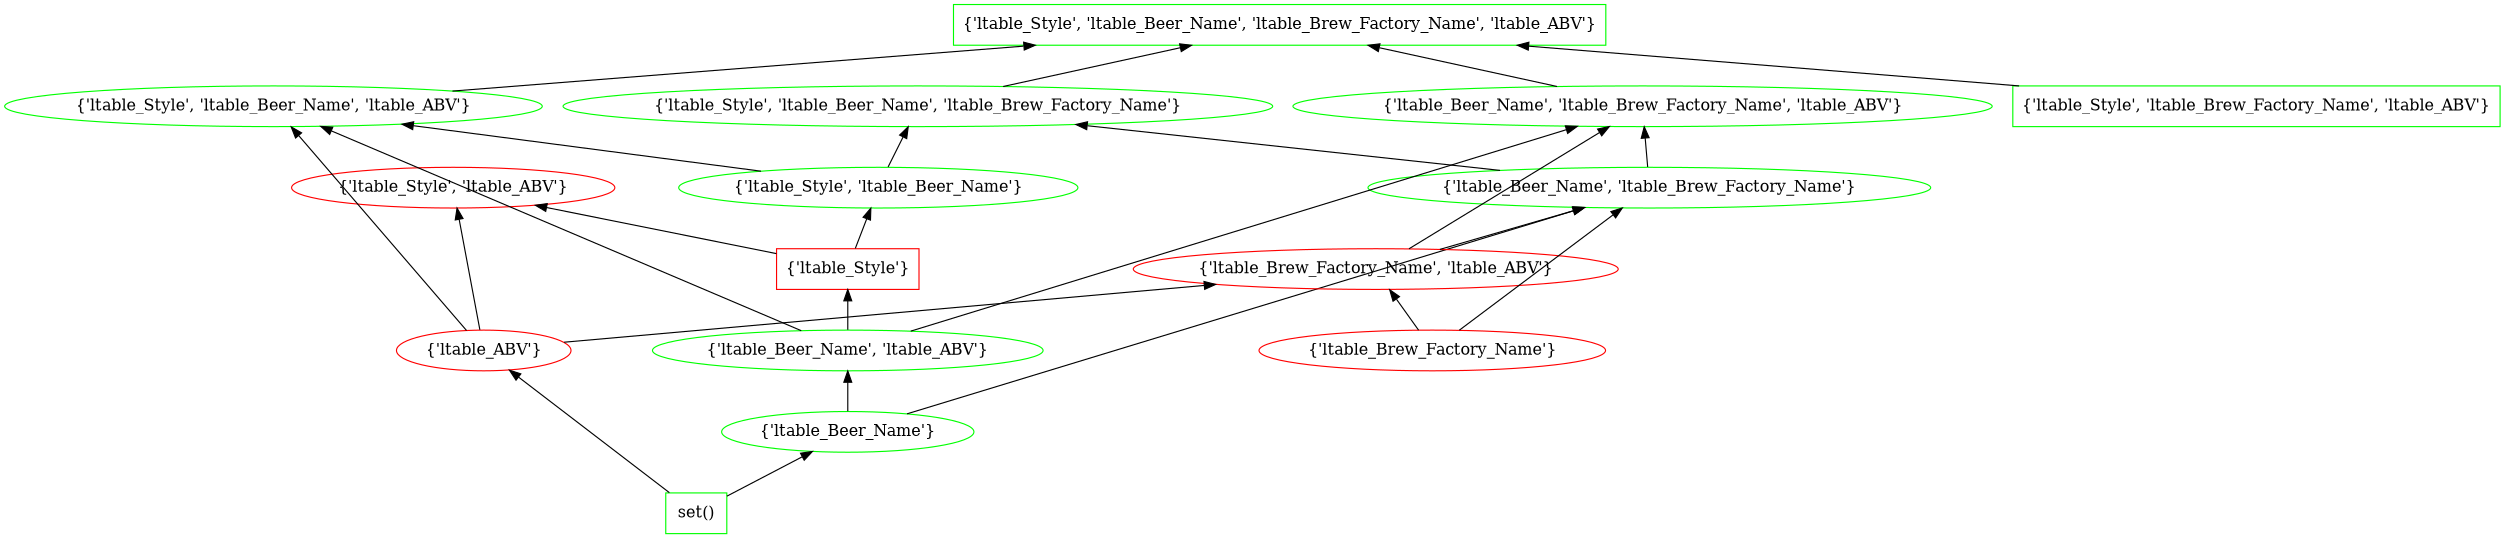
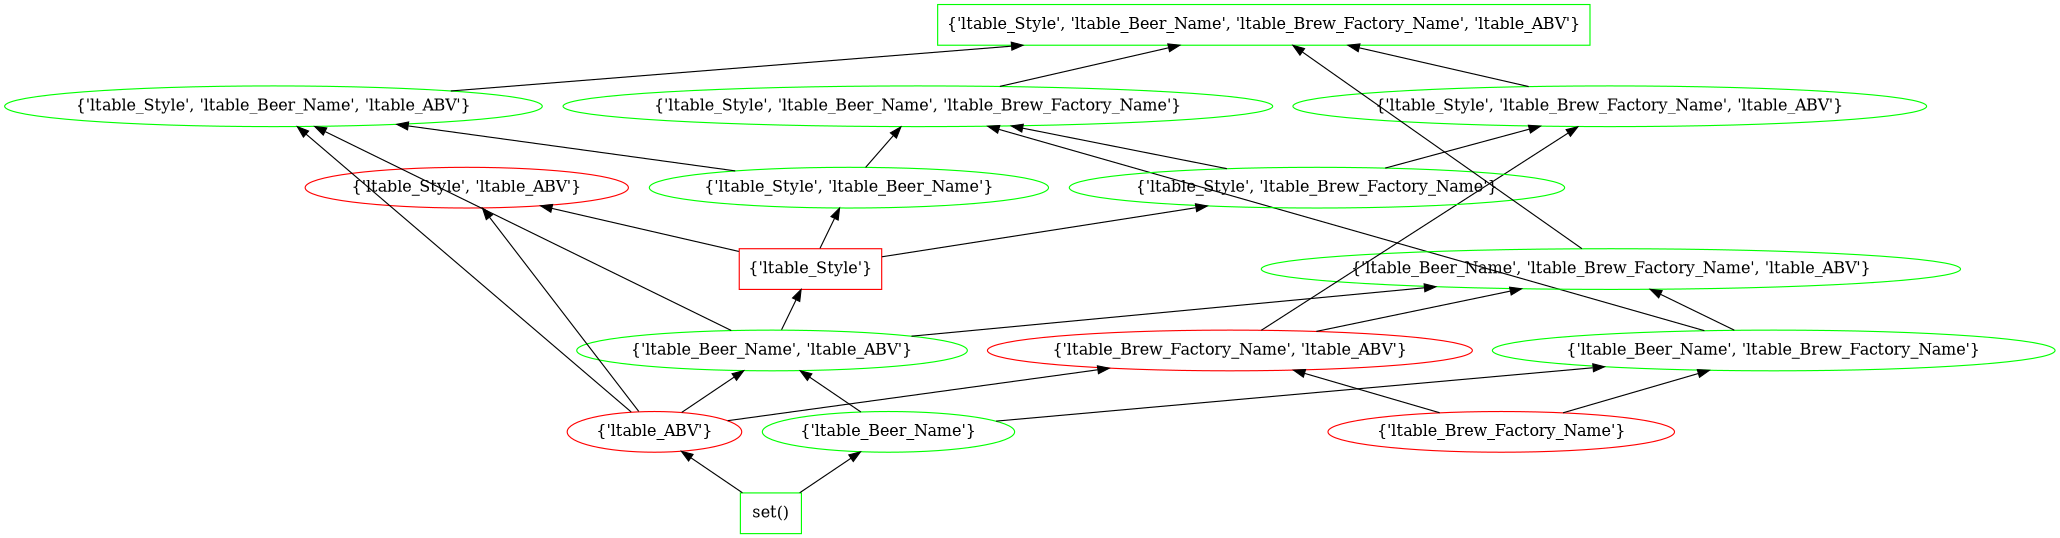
node "{'ltable_Style', 'ltable_Brew_Factory_Name', 'ltable_ABV'}": shape box -> ellipse
node "{'ltable_Style', 'ltable_Brew_Factory_Name'}": added
edge "{'ltable_Brew_Factory_Name', 'ltable_ABV'}" -> "{'ltable_Beer_Name', 'ltable_Brew_Factory_Name'}": now "{'ltable_Brew_Factory_Name', 'ltable_ABV'}" -> "{'ltable_Style', 'ltable_Brew_Factory_Name', 'ltable_ABV'}"
edge "{'ltable_ABV'}" -> "{'ltable_Beer_Name', 'ltable_ABV'}": added
